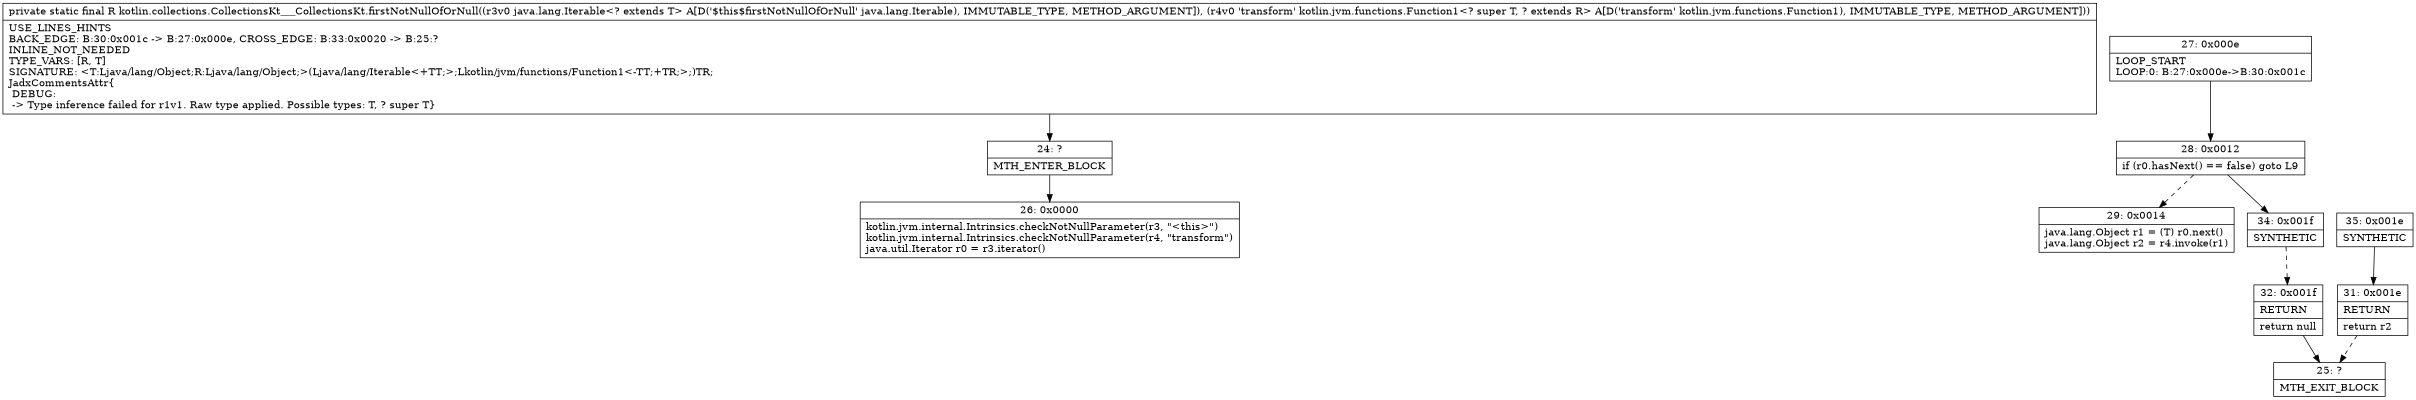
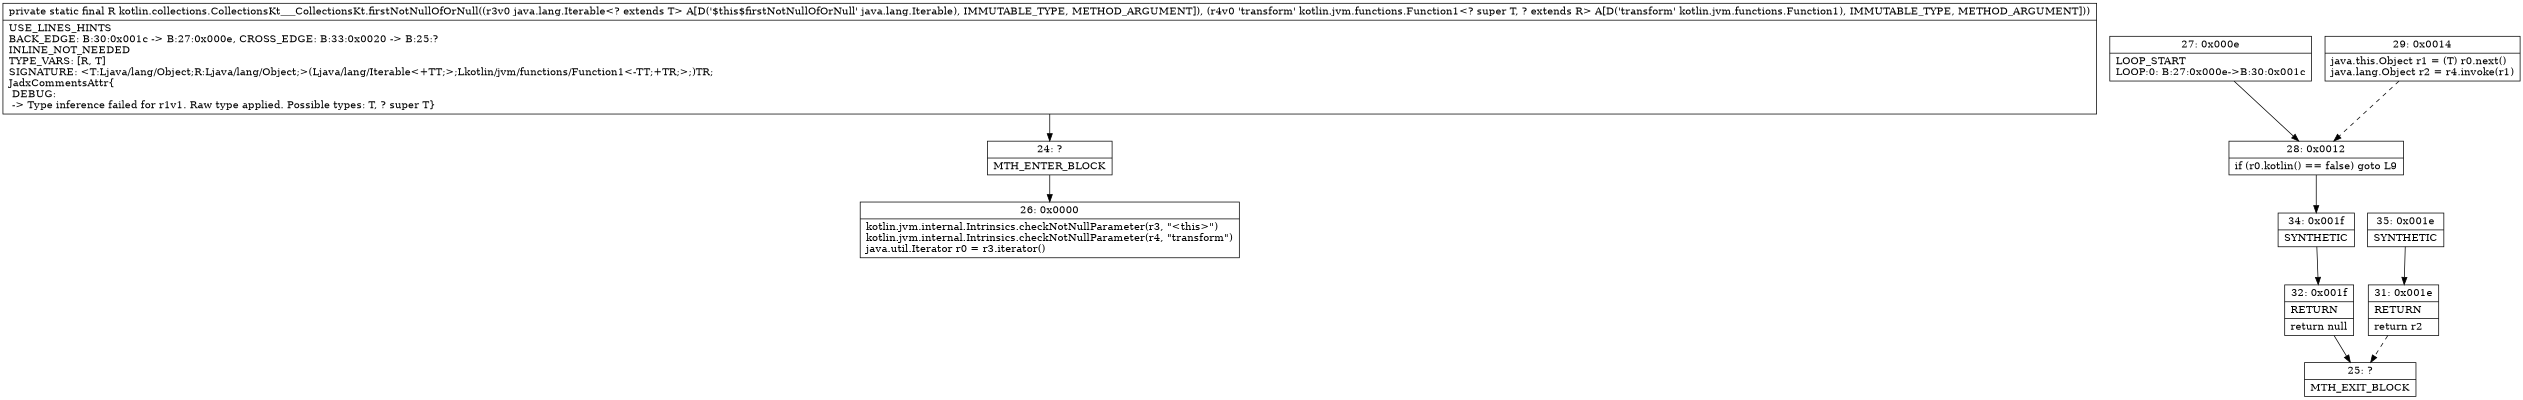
node "28: 0x0012": text "if (r0.hasNext() == false) goto L9" -> "if (r0.kotlin() == false) goto L9"
edge "28: 0x0012" -> "29: 0x0014": reversed
node "29: 0x0014": text "java.lang.Object r1 = (T) r0.next()" -> "java.this.Object r1 = (T) r0.next()"
edge "34: 0x001f" -> "32: 0x001f": style dashed -> solid
